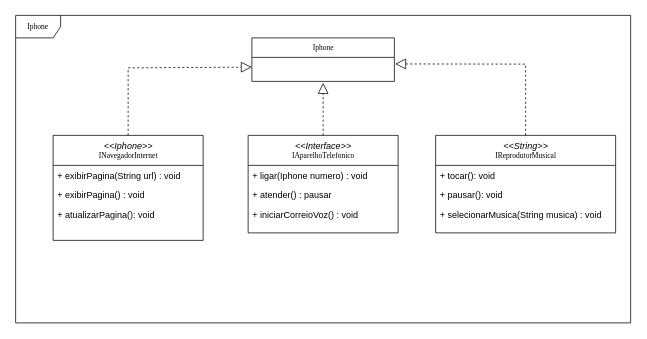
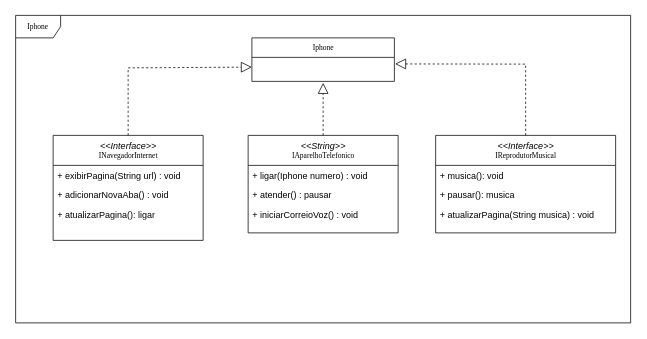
node "<<Iphone>> INavegadorInternet": label "<<Iphone>> INavegadorInternet" -> "<<Interface>> INavegadorInternet"
node "<<Interface>> IAparelhoTelefonico": label "<<Interface>> IAparelhoTelefonico" -> "<<String>> IAparelhoTelefonico"
node "<<String>>IReprodutorMusical": label "<<String>>IReprodutorMusical" -> "<<Interface>>IReprodutorMusical"
node "+ tocar(): void": label "+ tocar(): void" -> "+ musica(): void"
node "+ exibirPagina() : void": label "+ exibirPagina() : void" -> "+ adicionarNovaAba() : void"
node "+ pausar(): void": label "+ pausar(): void" -> "+ pausar(): musica"
node "+ atualizarPagina(): void": label "+ atualizarPagina(): void" -> "+ atualizarPagina(): ligar"
node "+ selecionarMusica(String musica) : void": label "+ selecionarMusica(String musica) : void" -> "+ atualizarPagina(String musica) : void"
